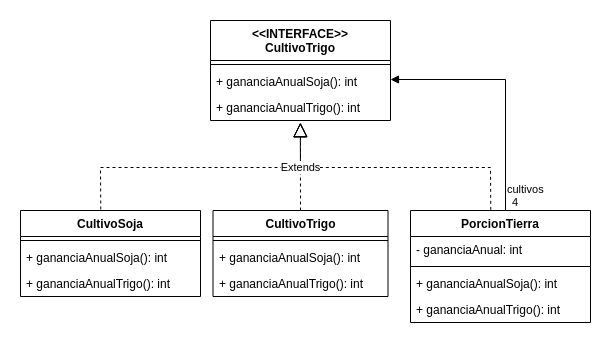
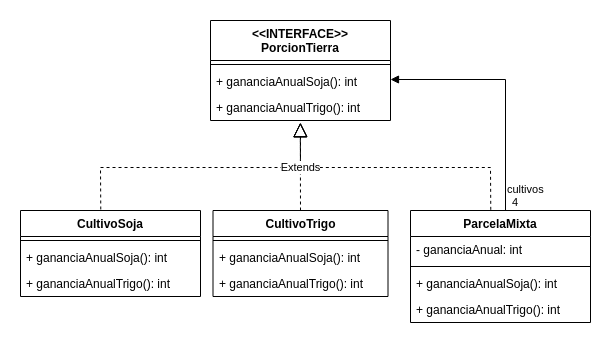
node "<<INTERFACE>> CultivoTrigo": label "<<INTERFACE>> CultivoTrigo" -> "<<INTERFACE>> PorcionTierra"
node "PorcionTierra": label "PorcionTierra" -> "ParcelaMixta"
